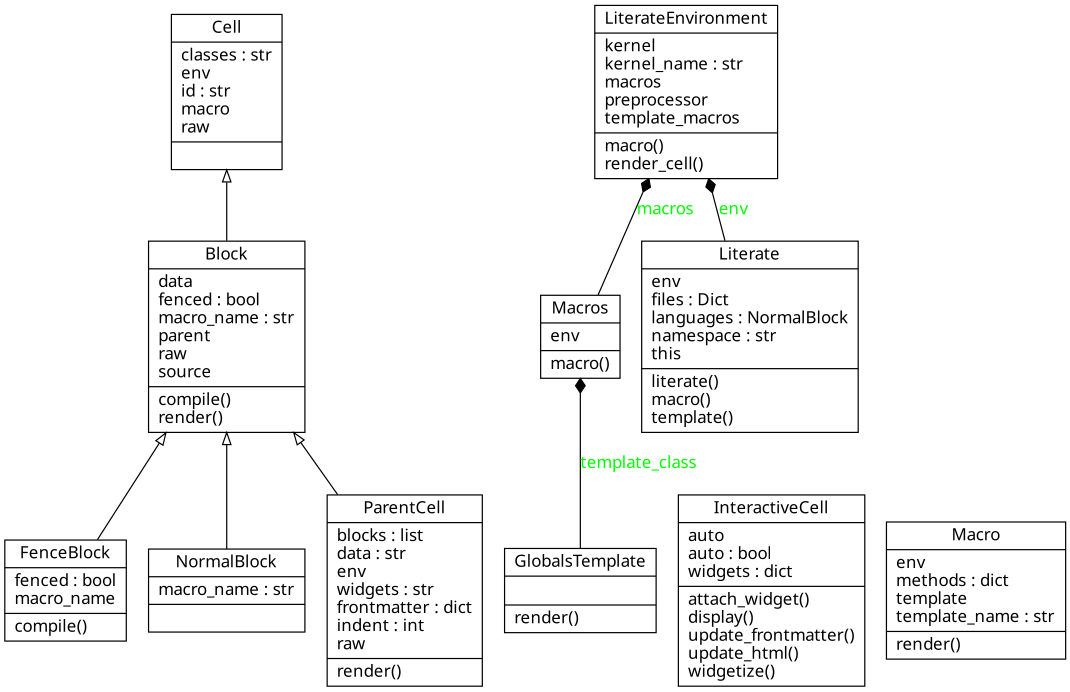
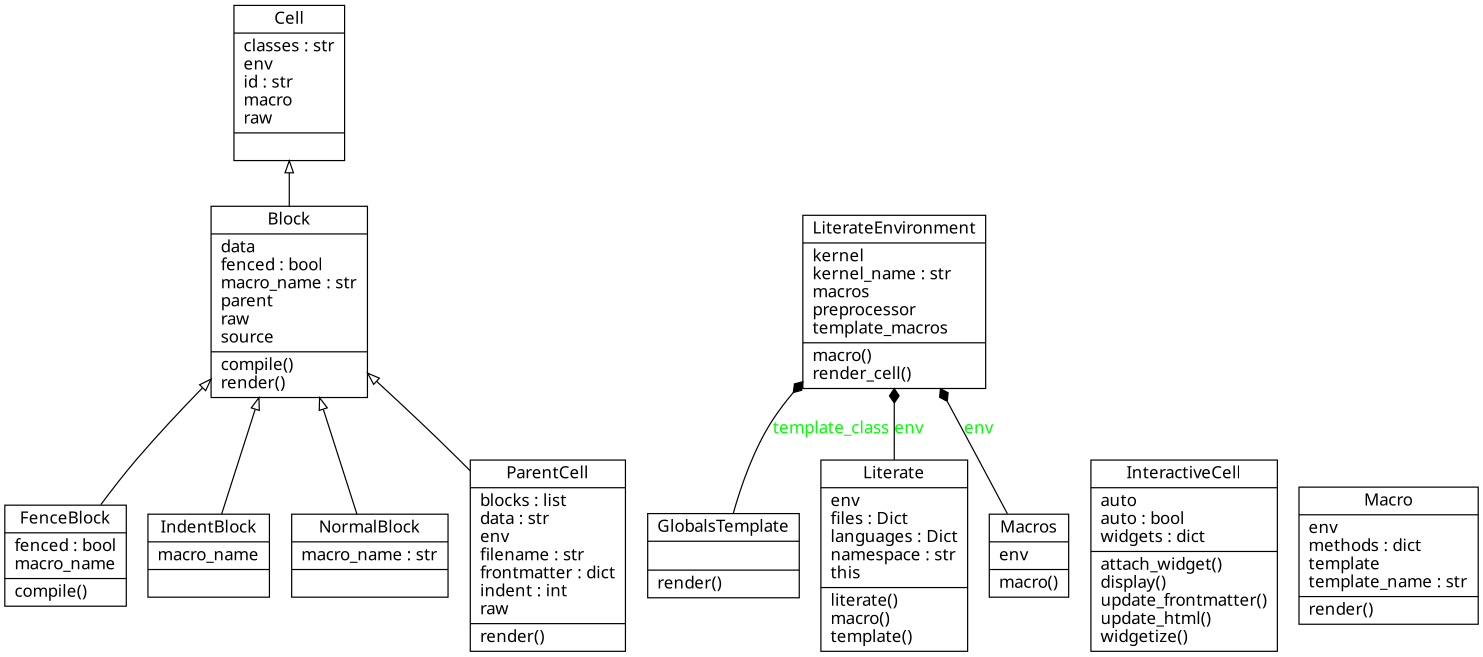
edge "Macros" -> "LiterateEnvironment": label "macros" -> "env"
node "Literate": text "languages : NormalBlock" -> "languages : Dict"
edge "GlobalsTemplate" -> "Macros": now "GlobalsTemplate" -> "LiterateEnvironment"
node "IndentBlock": added
node "ParentCell": text "widgets : str" -> "filename : str"
